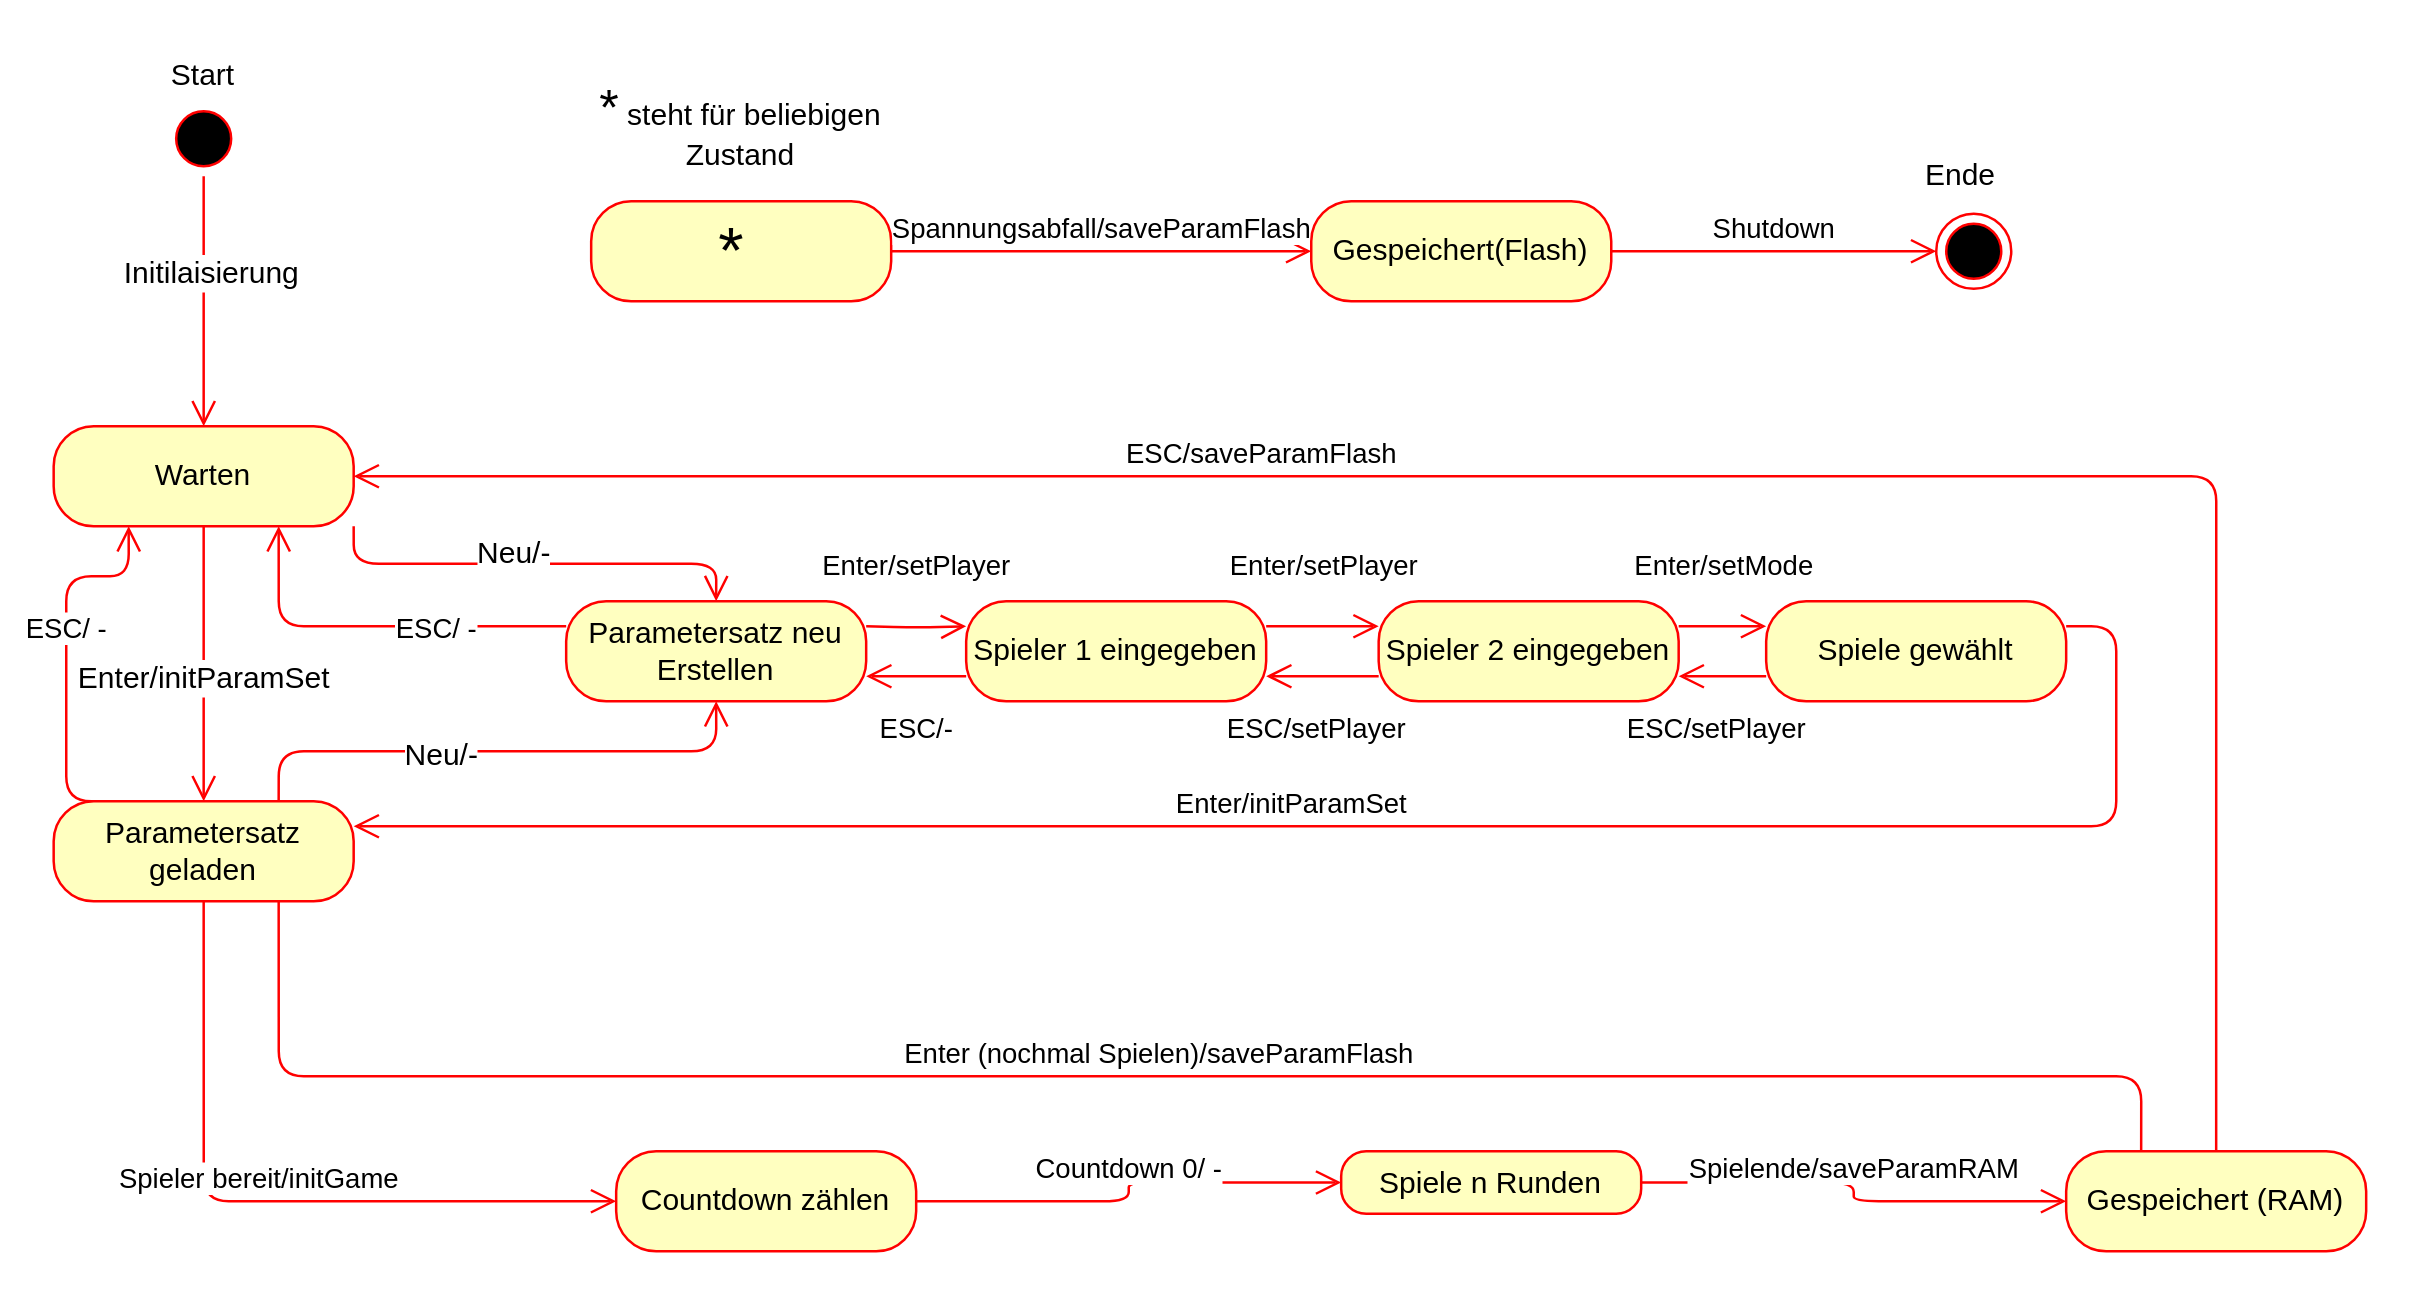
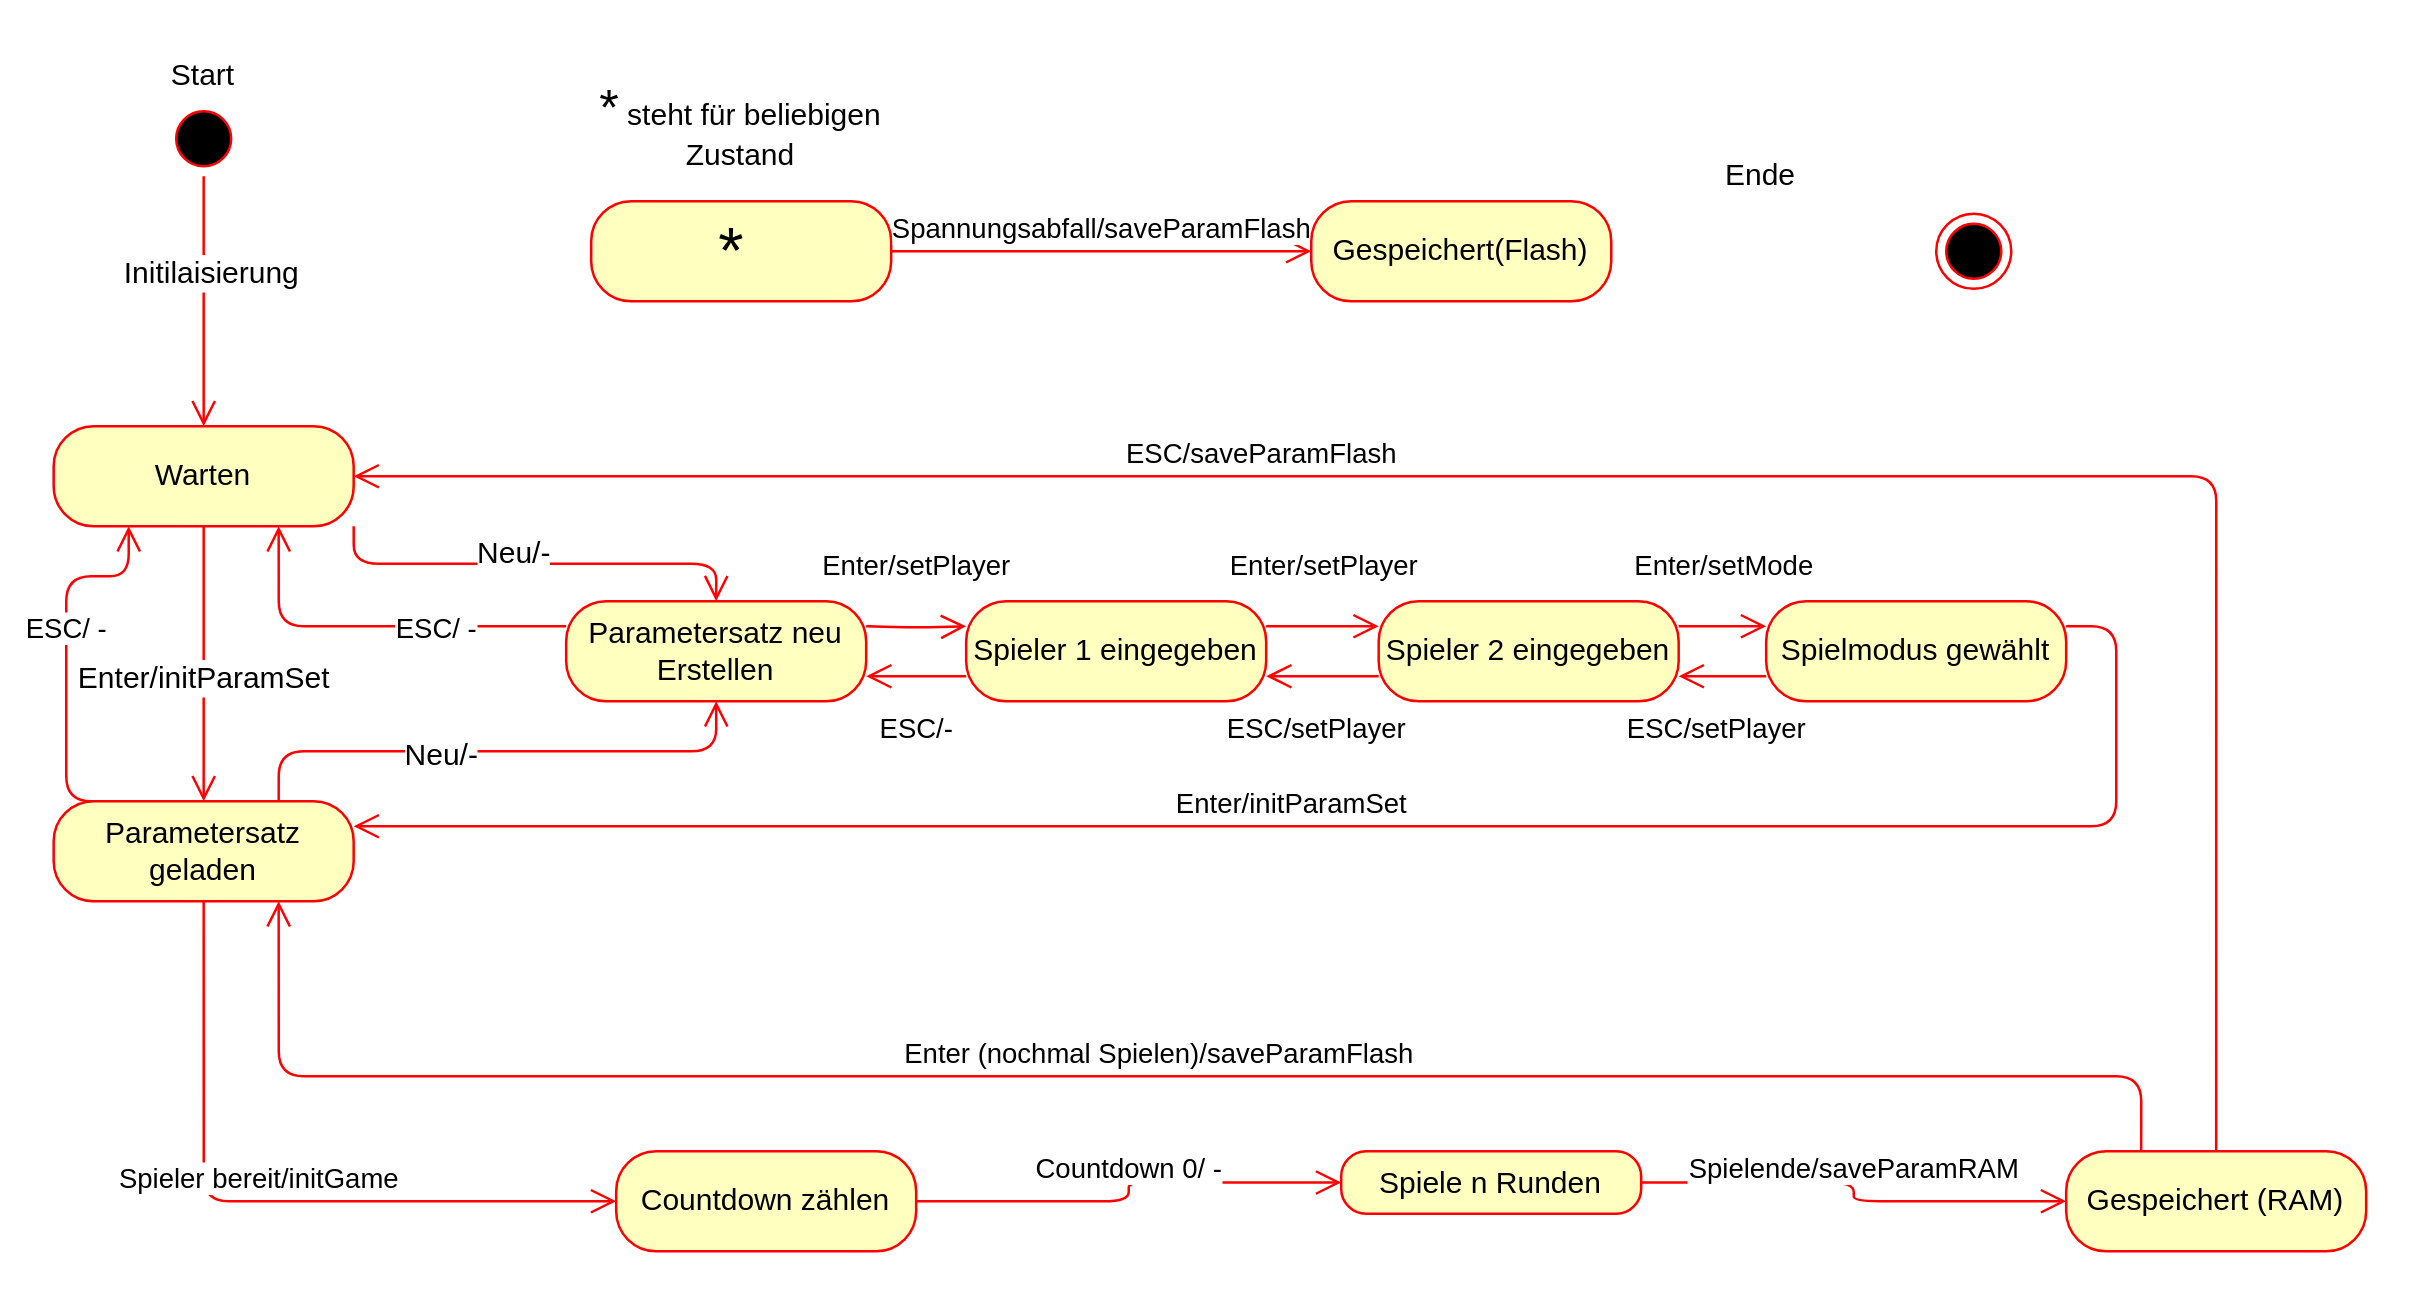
node "Ende": moved (1961, 176) -> (1761, 176)
edge "Gespeichert(Flash)" -> "E": removed, label "Shutdown"
node "Spiele gewählt": label "Spiele gewählt" -> "Spielmodus gewählt"
edge "Parametersatz geladen" -- "Gespeichert (RAM)": arrowhead none -> open
